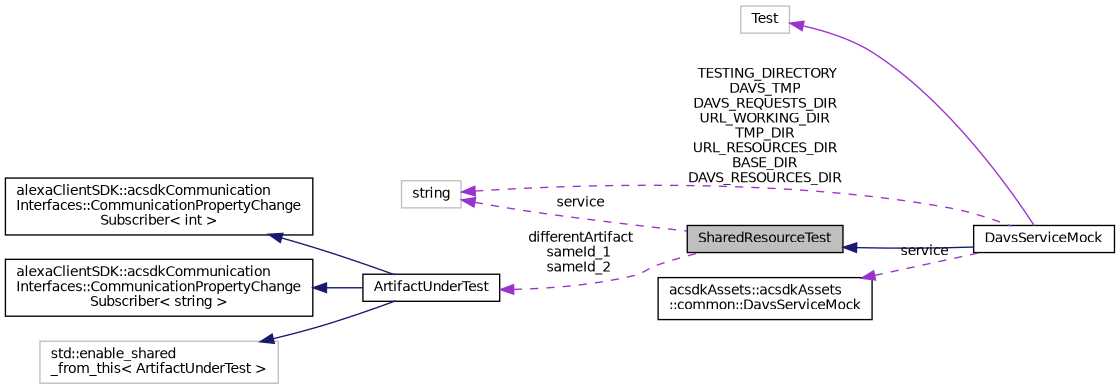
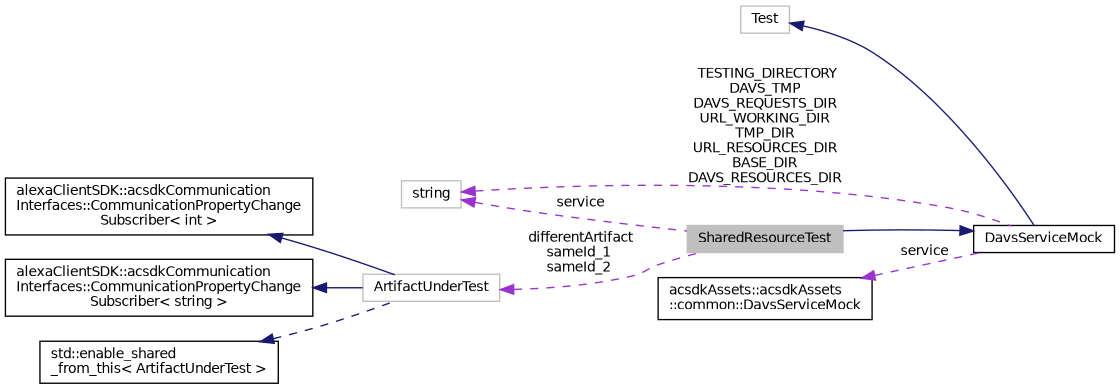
edge "DavsServiceMock" -> "Test": color darkorchid3 -> midnightblue
node "SharedResourceTest": color black -> grey75
edge "DavsServiceMock" -> "SharedResourceTest": reversed
node "ArtifactUnderTest": color black -> grey75
edge "ArtifactUnderTest" -> "std::enable_shared _from_this< ArtifactUnderTest >": style solid -> dashed
node "std::enable_shared _from_this< ArtifactUnderTest >": color grey75 -> black
